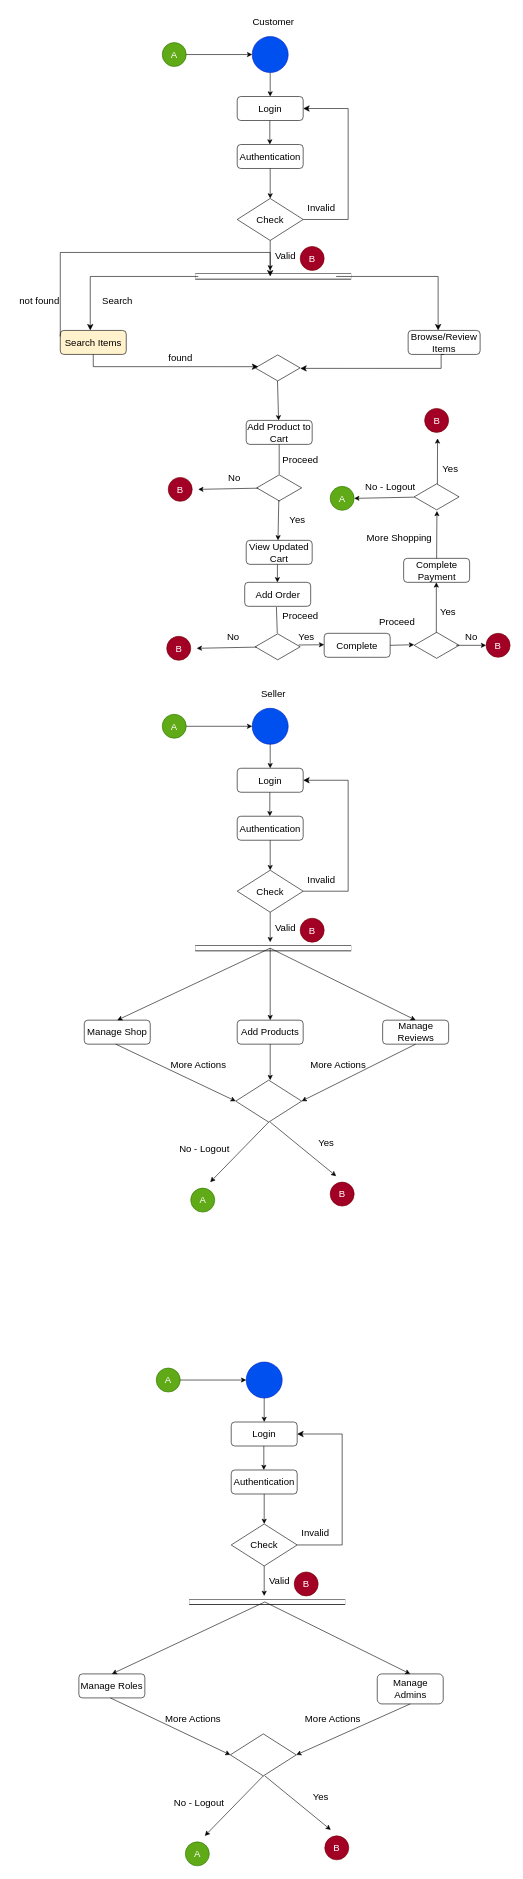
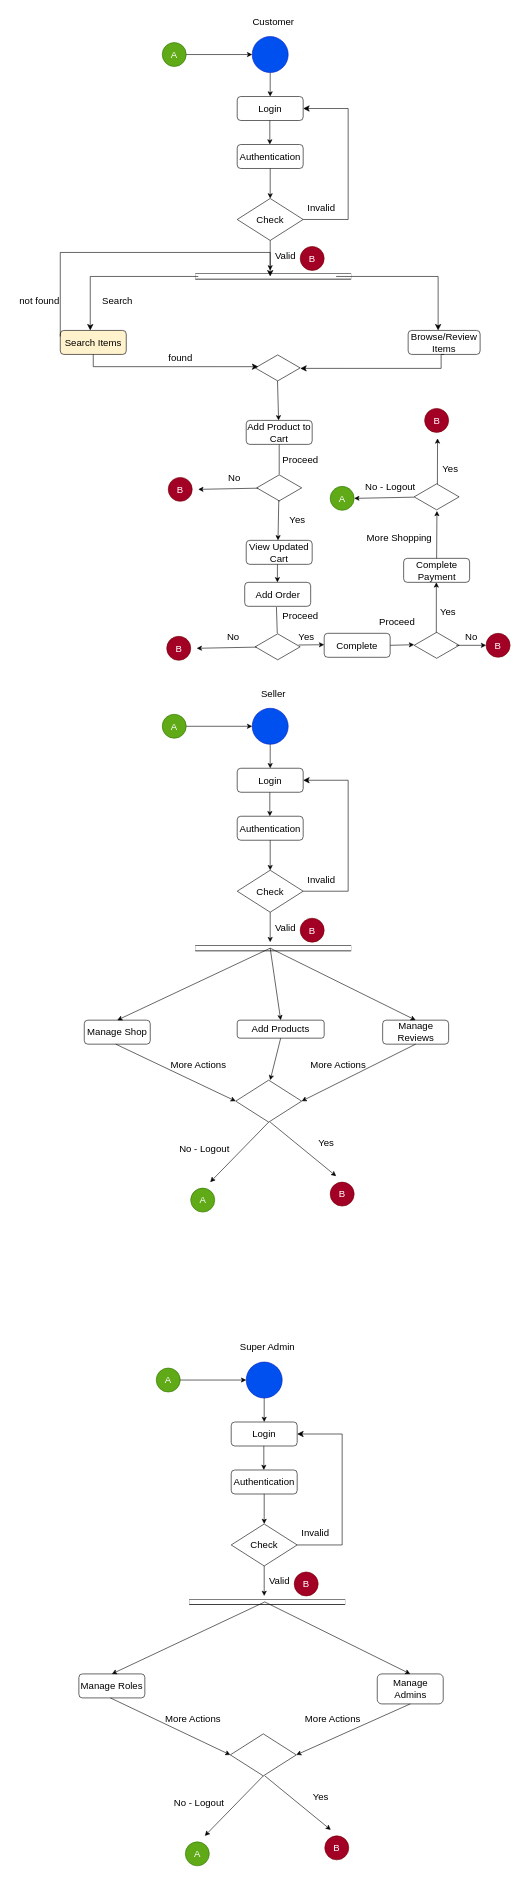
node "Add Products": size 66x24 -> 87x18
node "Super Admin": added
